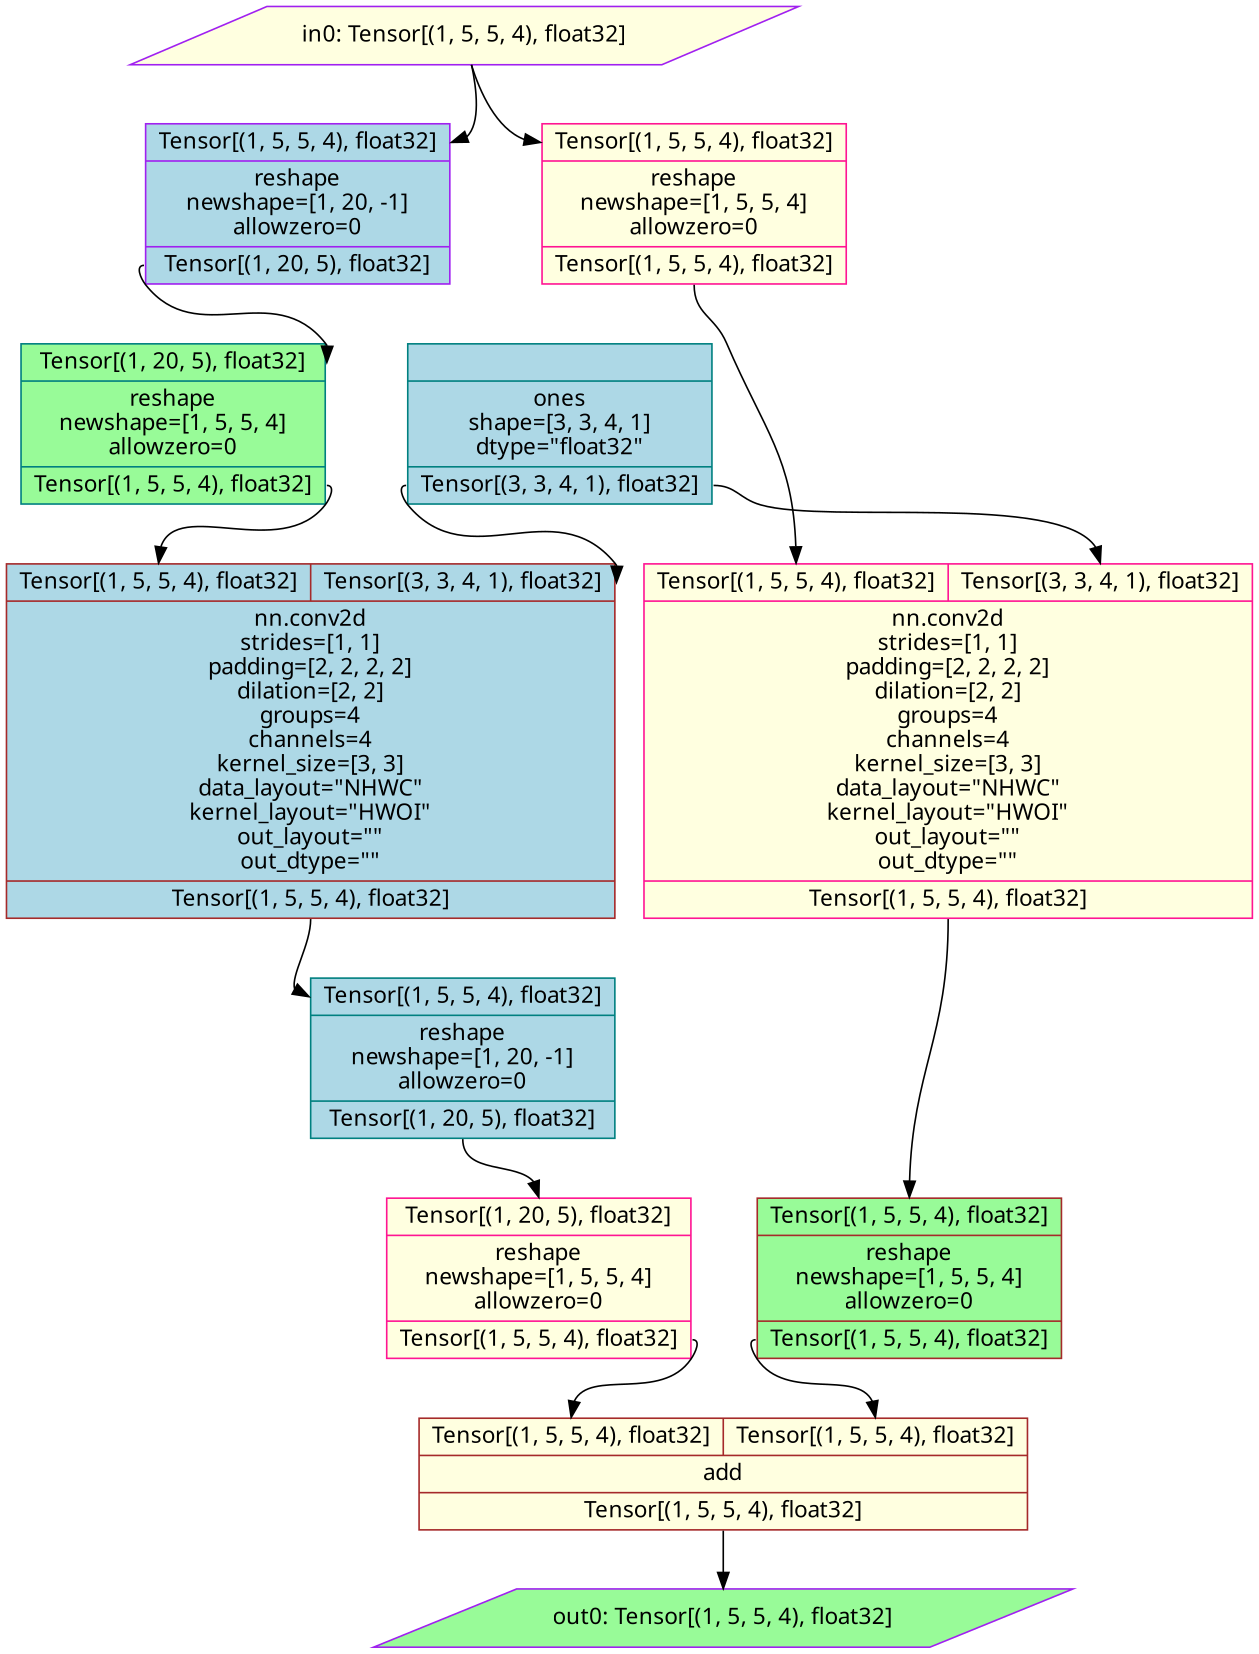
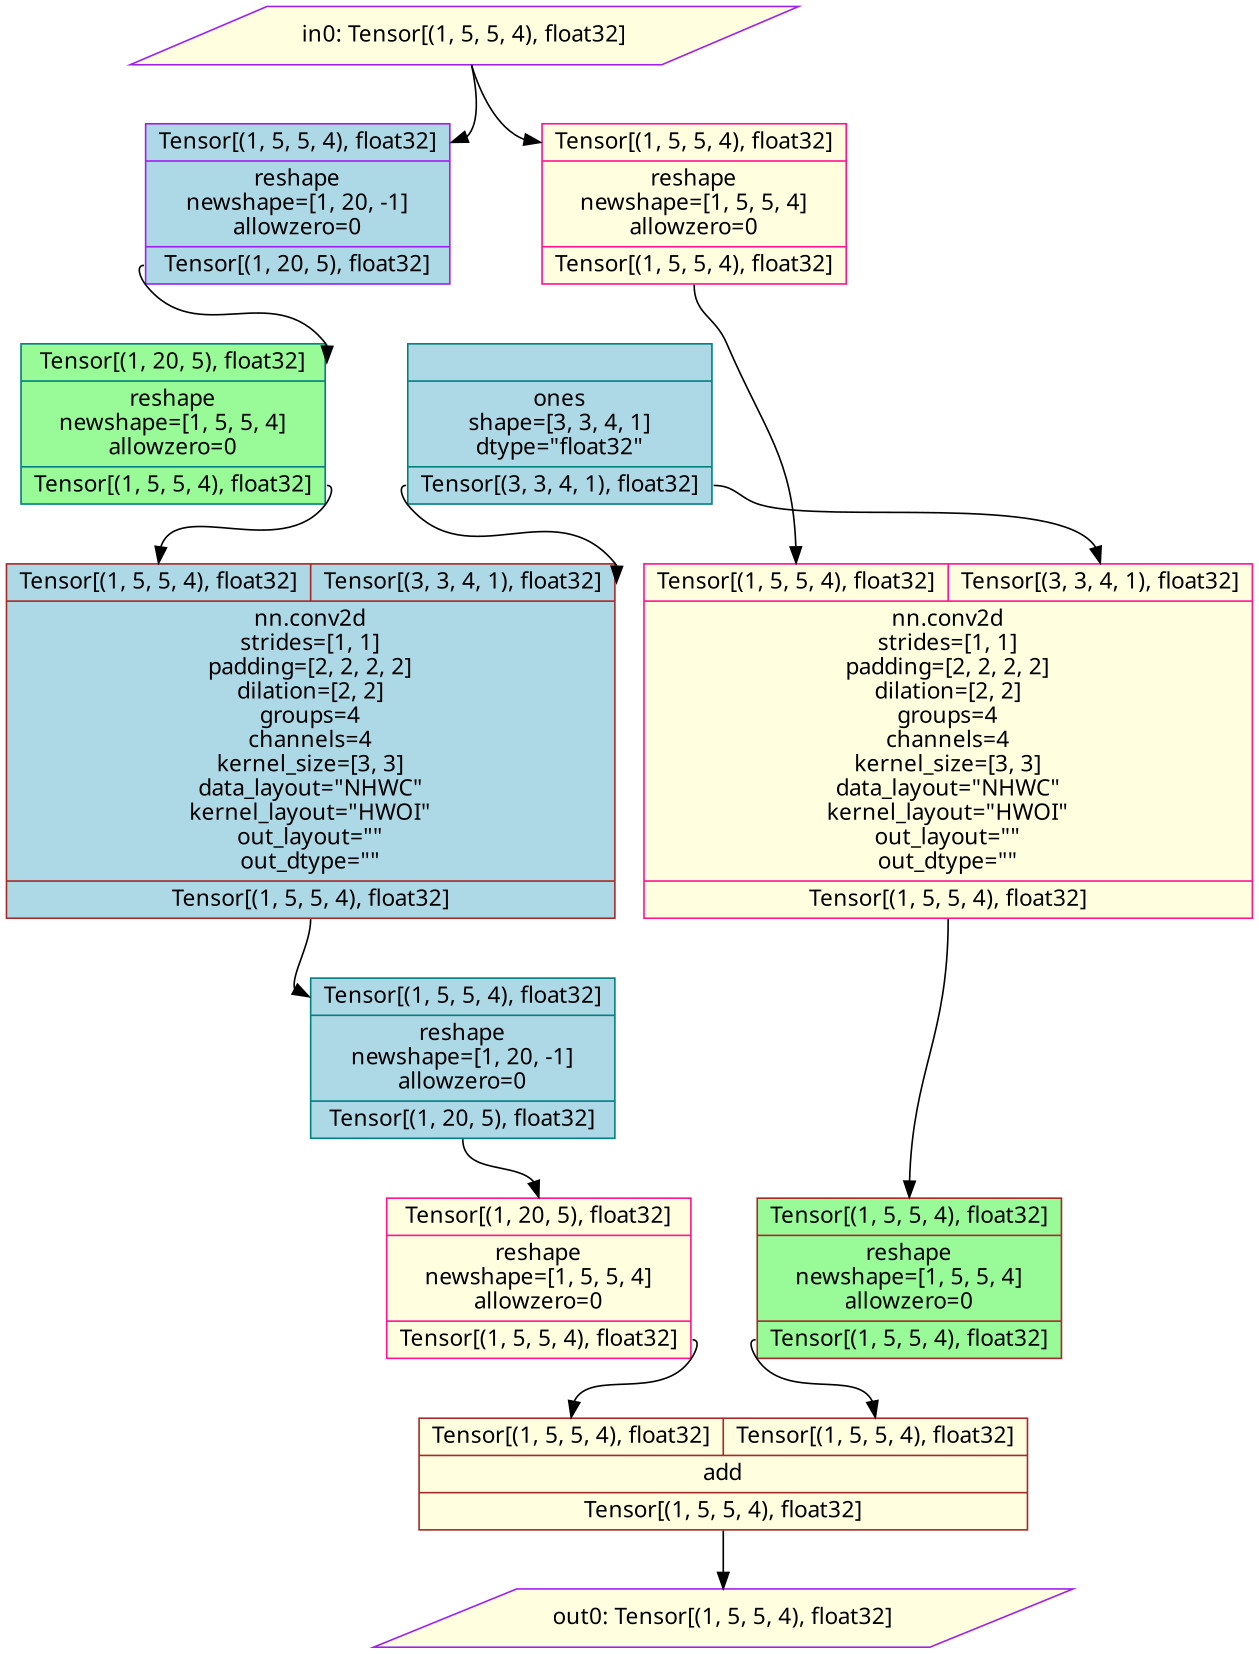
node "out0: Tensor[(1, 5, 5, 4), float32]": fillcolor palegreen -> lightyellow
